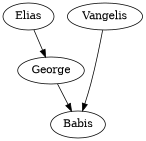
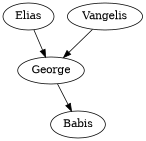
edge "Vangelis" -> "Babis": now "Vangelis" -> "George"
